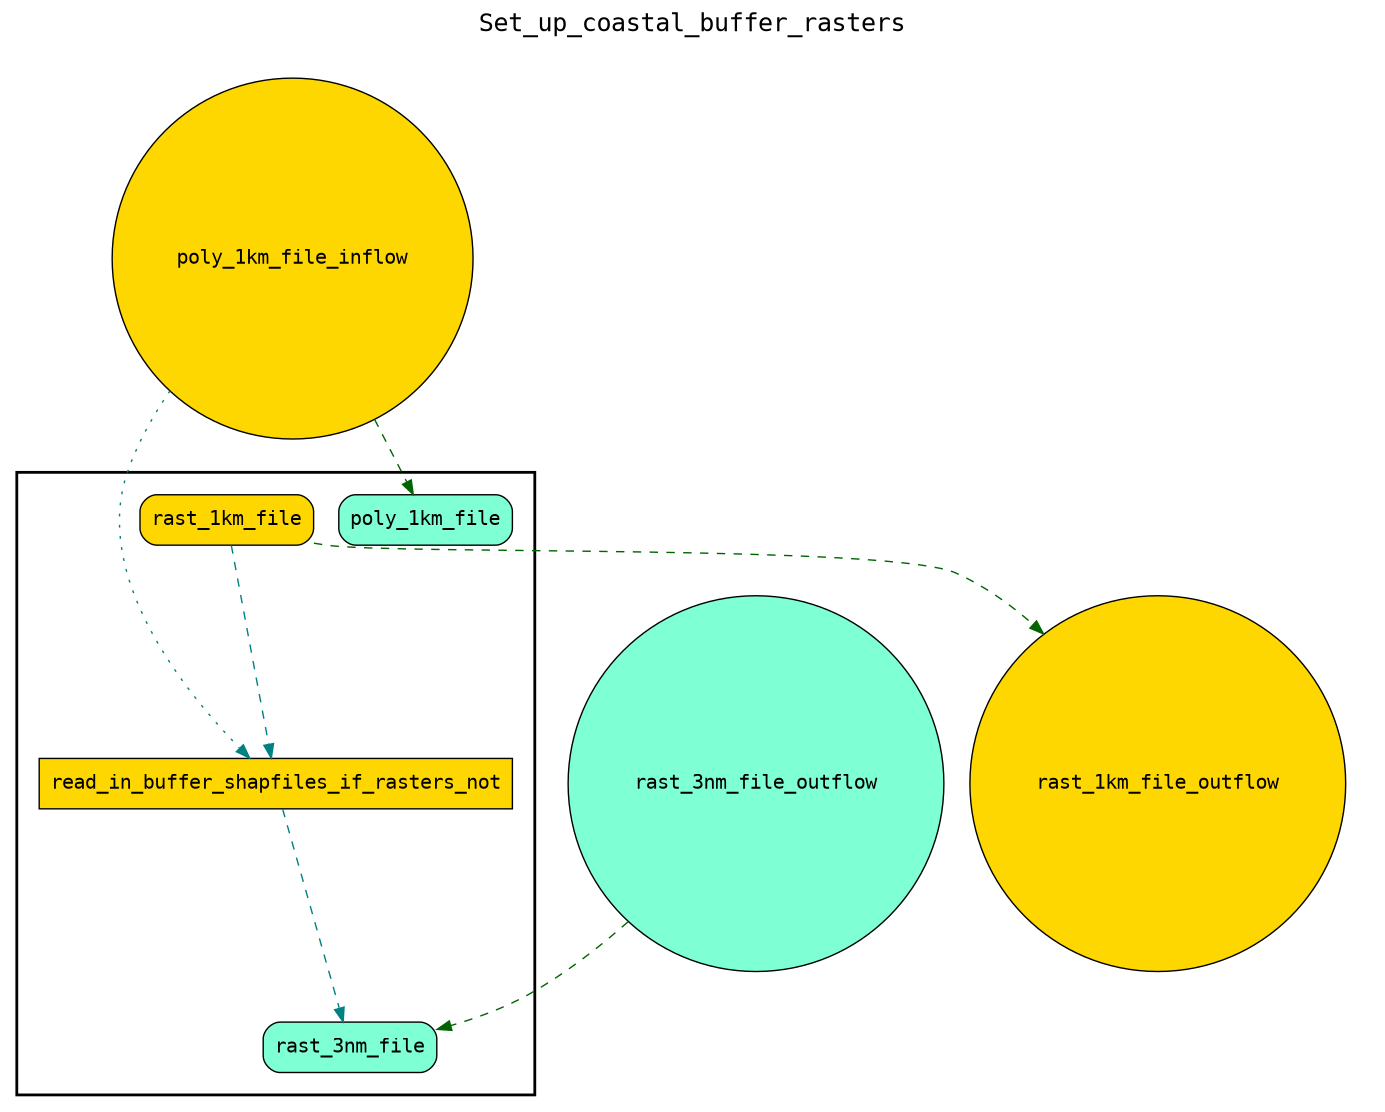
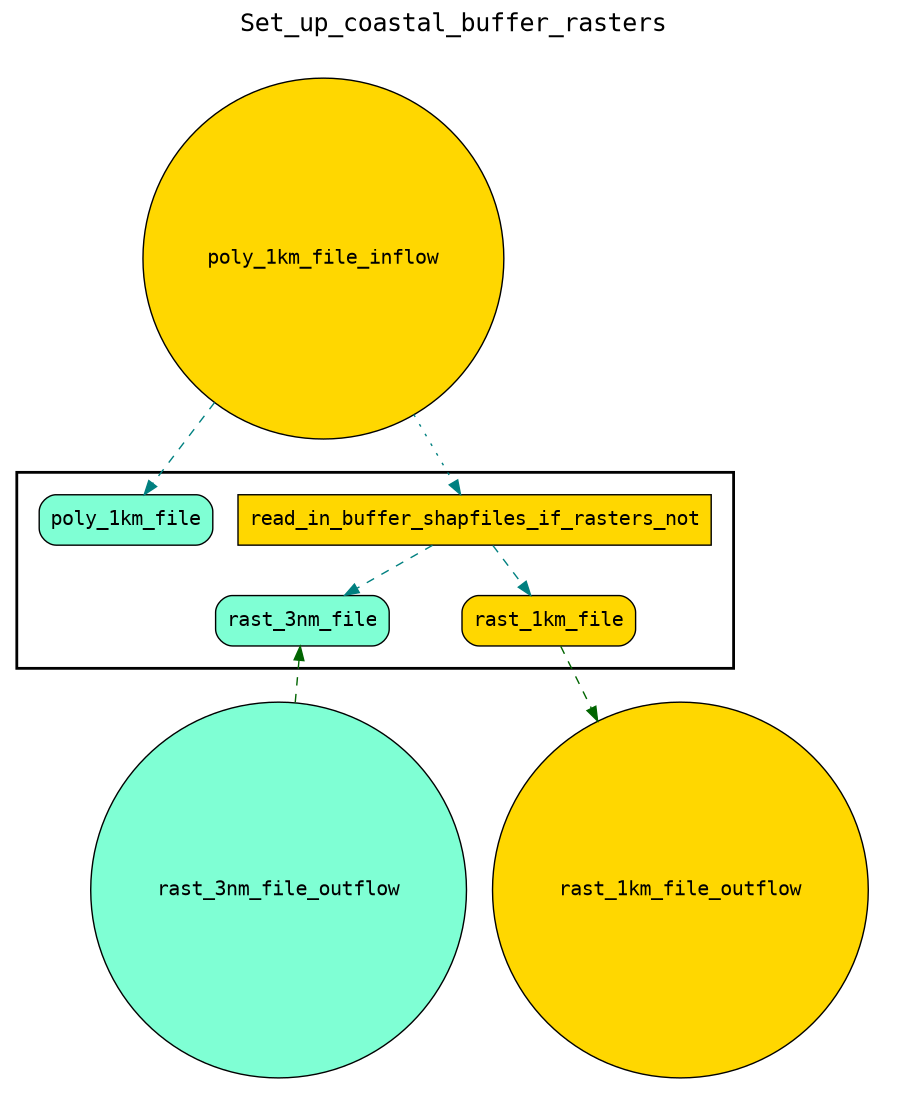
edge "poly_1km_file_inflow" -> "poly_1km_file": color darkgreen -> teal
edge "rast_1km_file" -> "read_in_buffer_shapfiles_if_rasters_not": reversed
